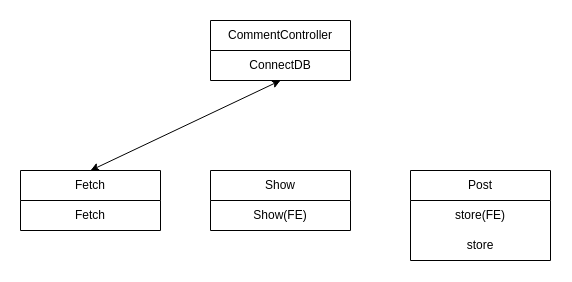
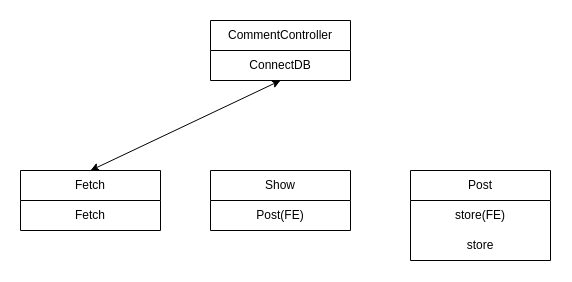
node "Show(FE)": label "Show(FE)" -> "Post(FE)"
